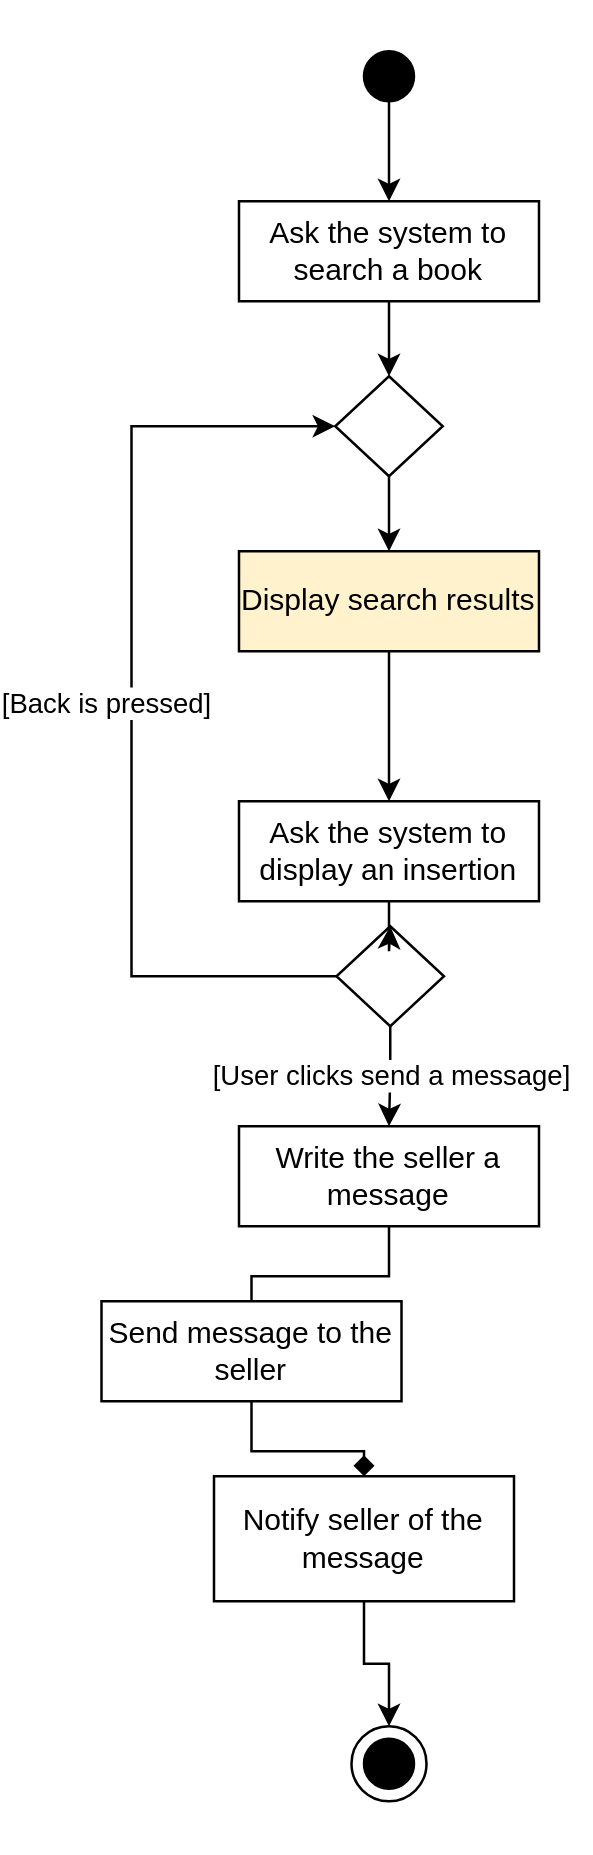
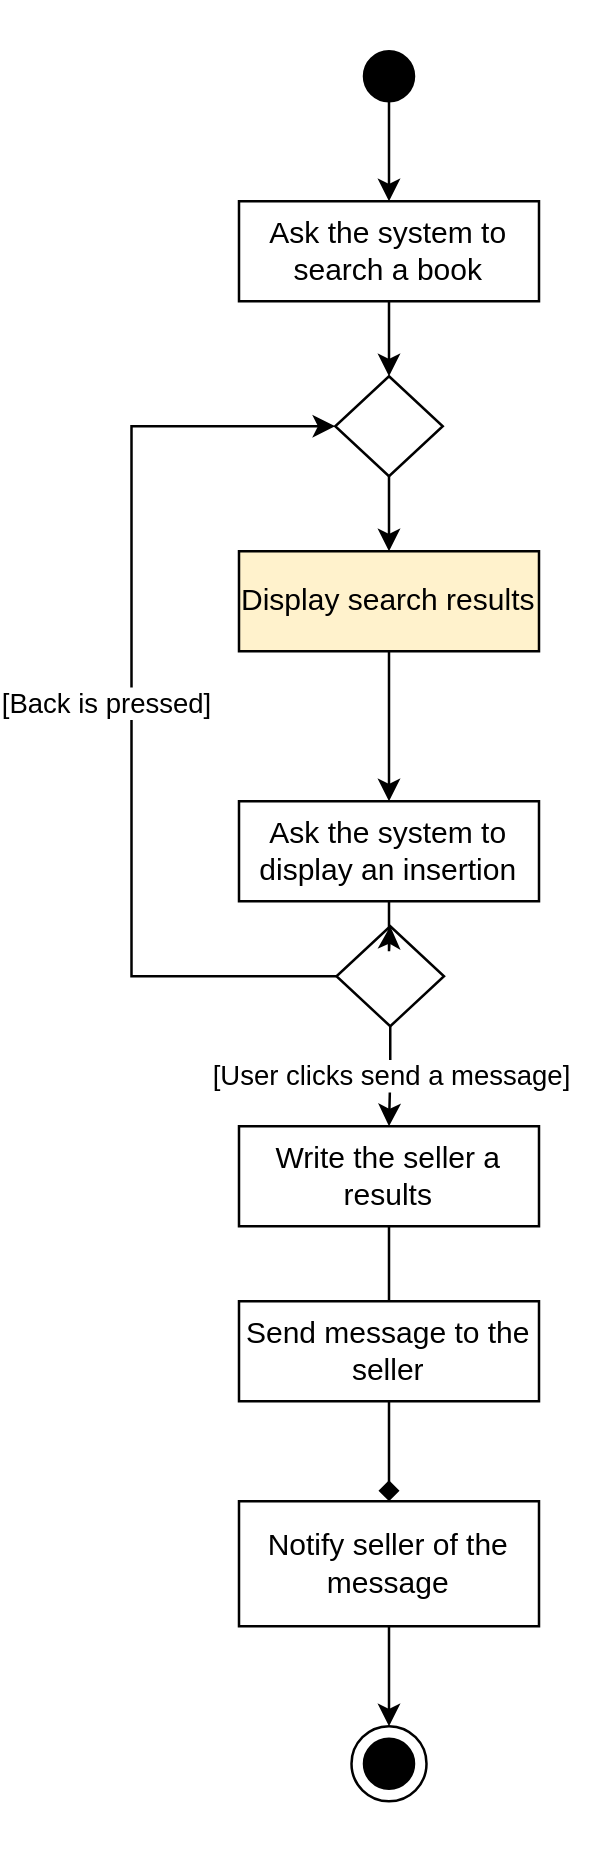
node "Write the seller a message": label "Write the seller a message" -> "Write the seller a results"
node "Send message to the seller": moved (251, 1351) -> (389, 1351)
node "Notify seller of the message": moved (364, 1539) -> (389, 1564)
